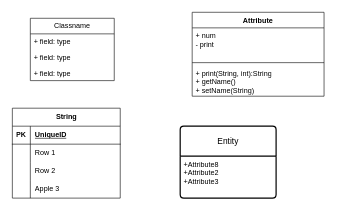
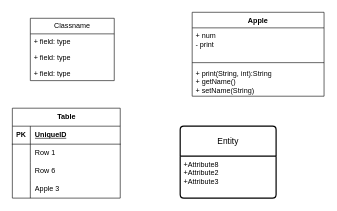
node "Attribute": label "Attribute" -> "Apple"
node "String": label "String" -> "Table"
node "Row 2": label "Row 2" -> "Row 6"
